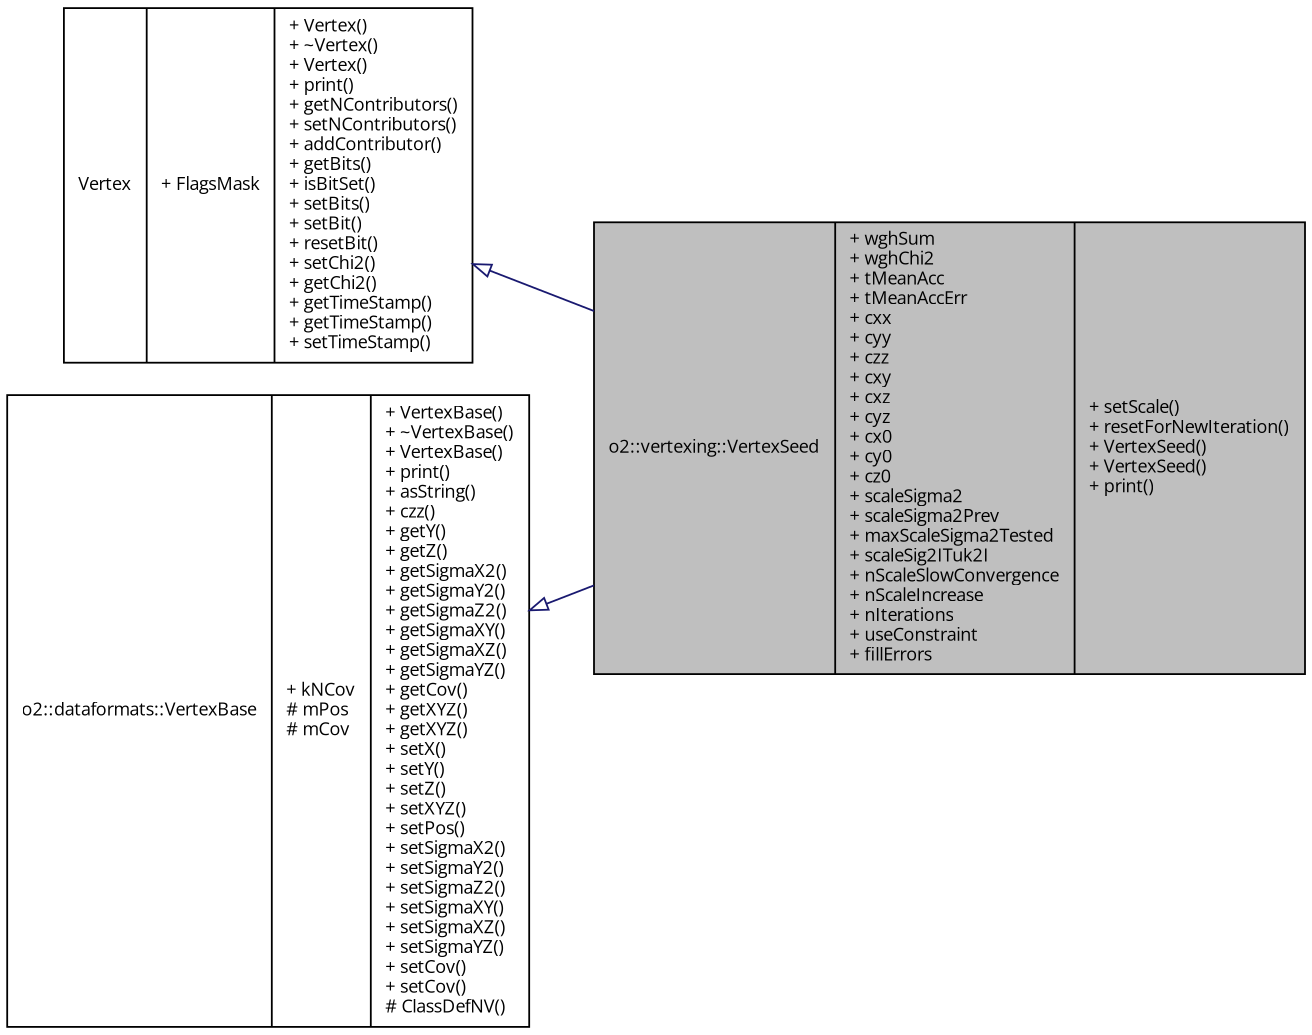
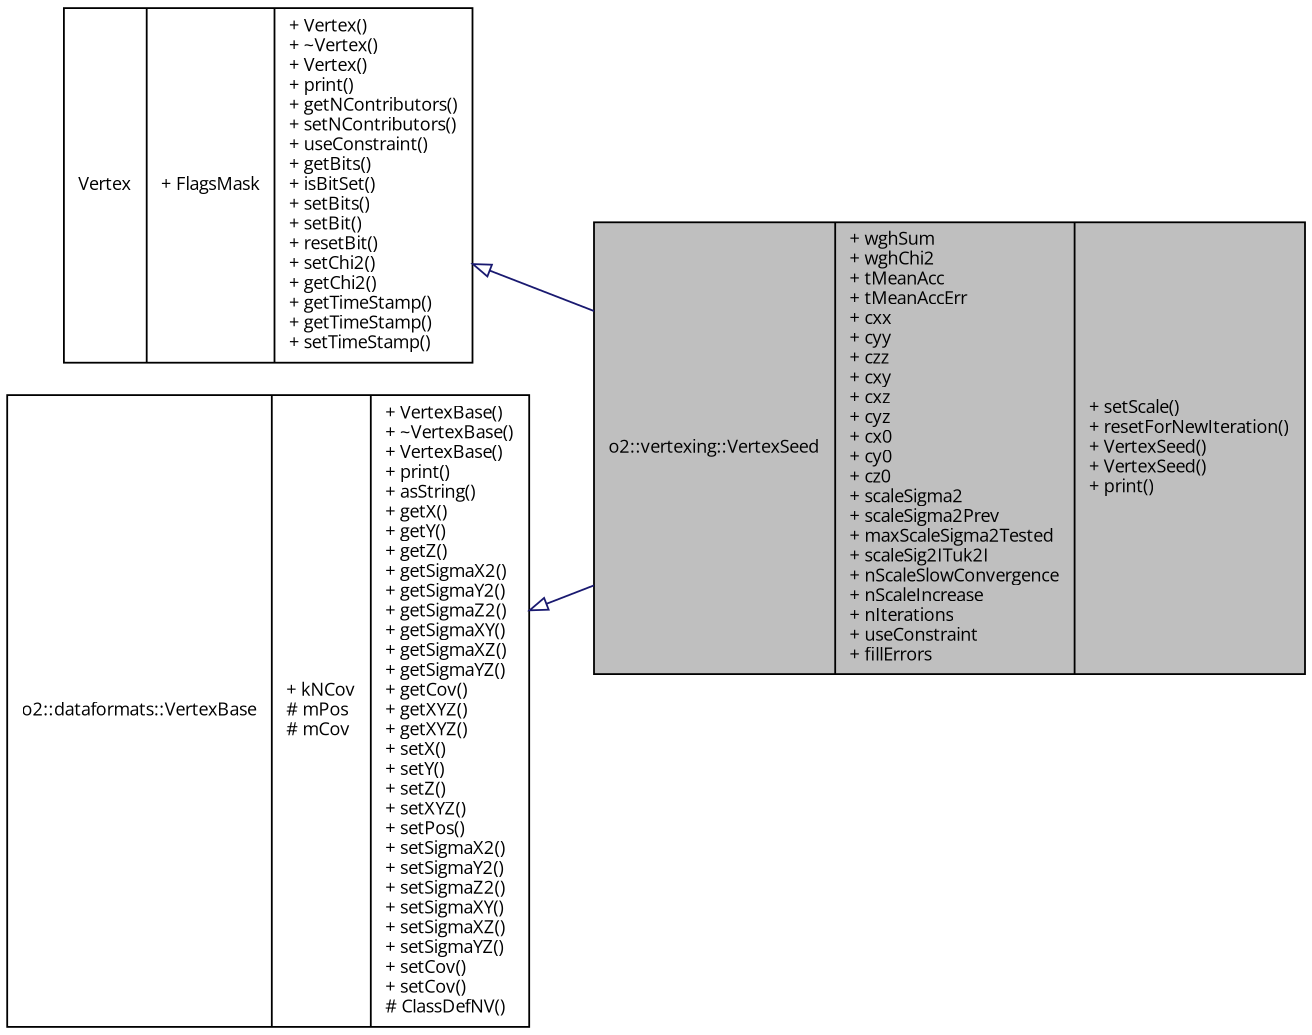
node "Vertex": text "+ addContributor()" -> "+ useConstraint()"
node "o2::dataformats::VertexBase": text "+ czz()" -> "+ getX()"
